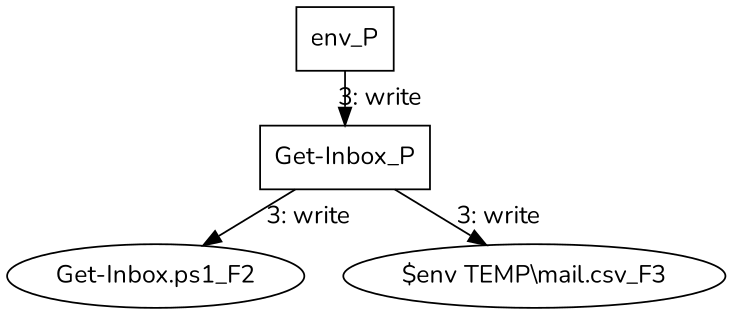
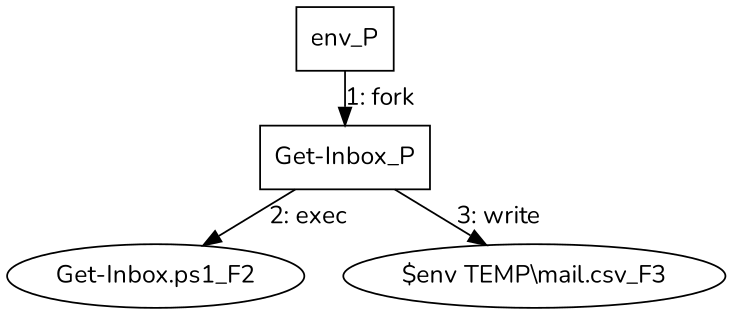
edge "env_P" -> "Get-Inbox_P": label "3: write" -> "1: fork"
edge "Get-Inbox_P" -> "Get-Inbox.ps1_F2": label "3: write" -> "2: exec"
